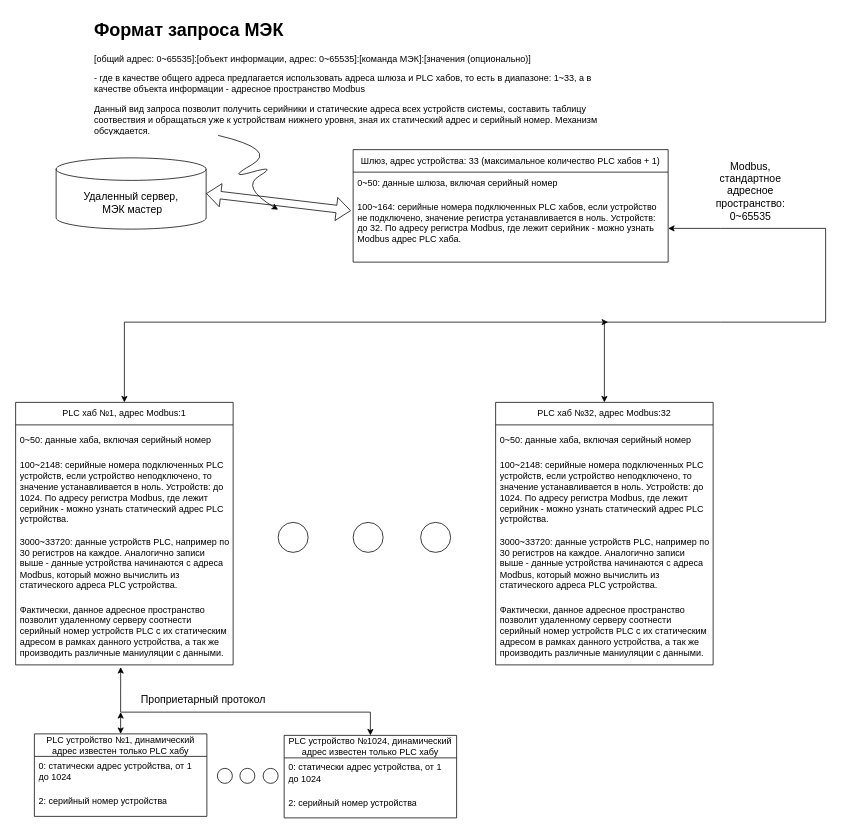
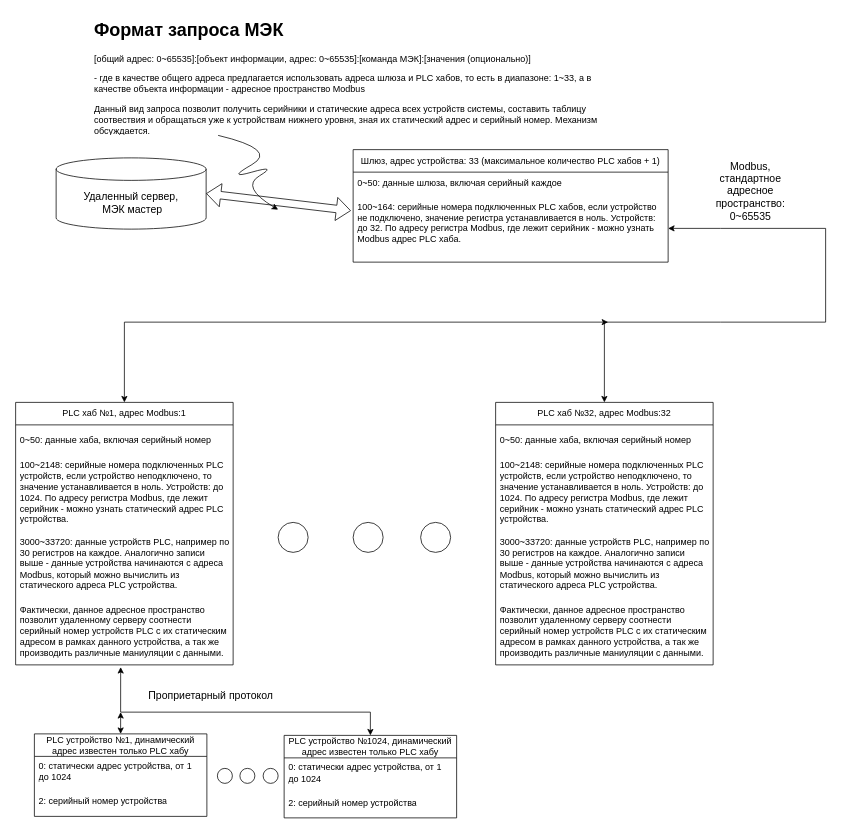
node "0~50: данные шлюза, включая серийный номер": label "0~50: данные шлюза, включая серийный номер" -> "0~50: данные шлюза, включая серийный каждое"
node "Проприетарный протокол": moved (203, 699) -> (210, 696)
